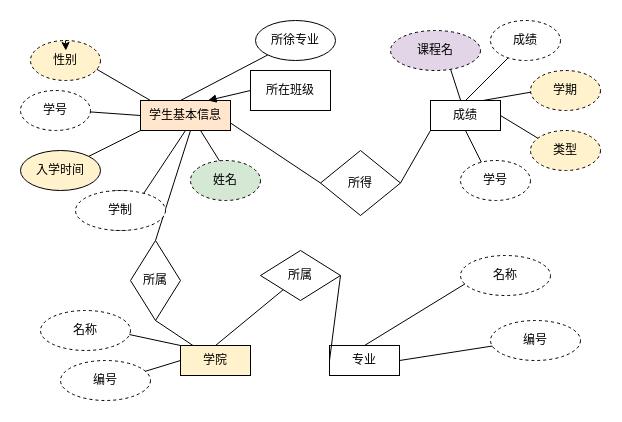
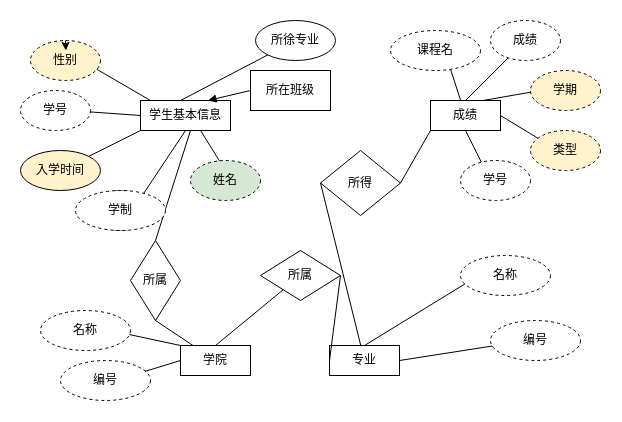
node "课程名": fillcolor #e1d5e7 -> #ffffff
node "学生基本信息": fillcolor #ffe6cc -> #ffffff
edge "学生基本信息" -- "所得": now "专业" -- "所得"
node "学院": fillcolor #fff2cc -> #ffffff
